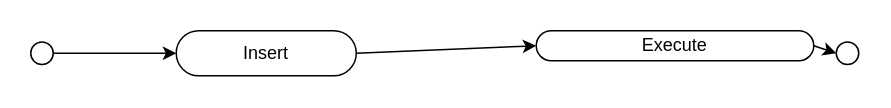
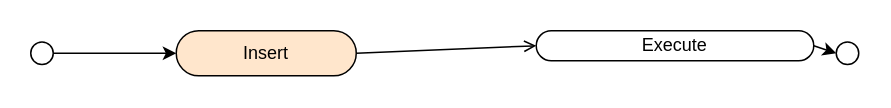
edge "Insert" -> "Execute": arrowhead classic -> open
node "Insert": fillcolor #ffffff -> #ffe6cc
